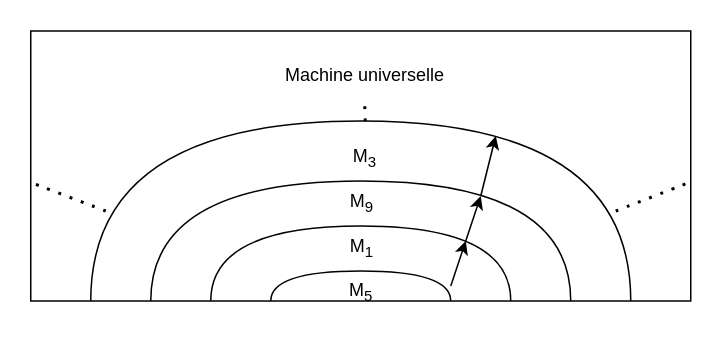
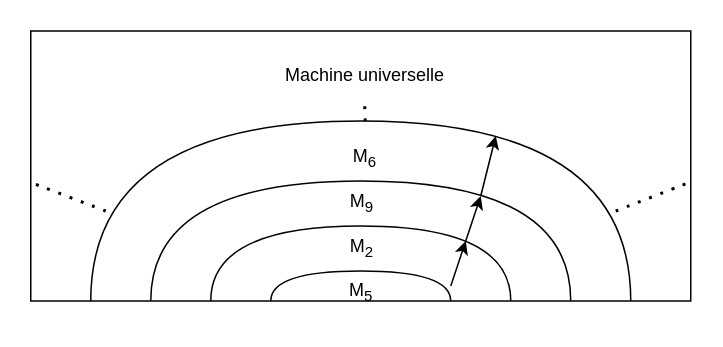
node "M3": label "M3" -> "M6"
node "M1": label "M1" -> "M2"
